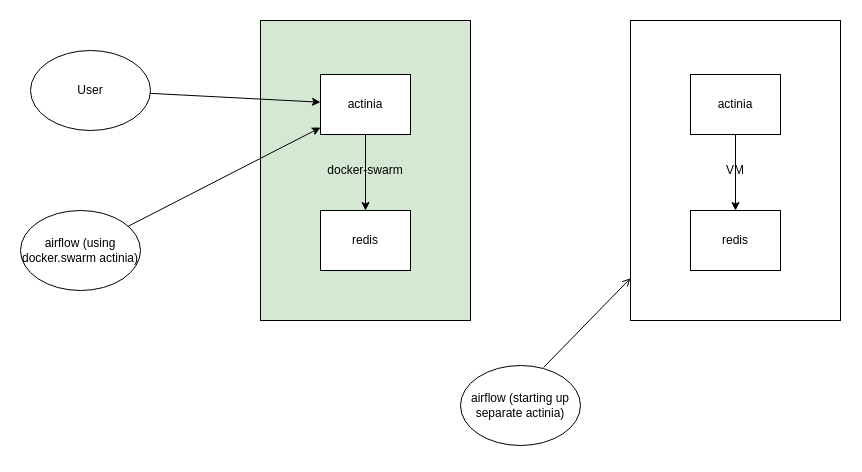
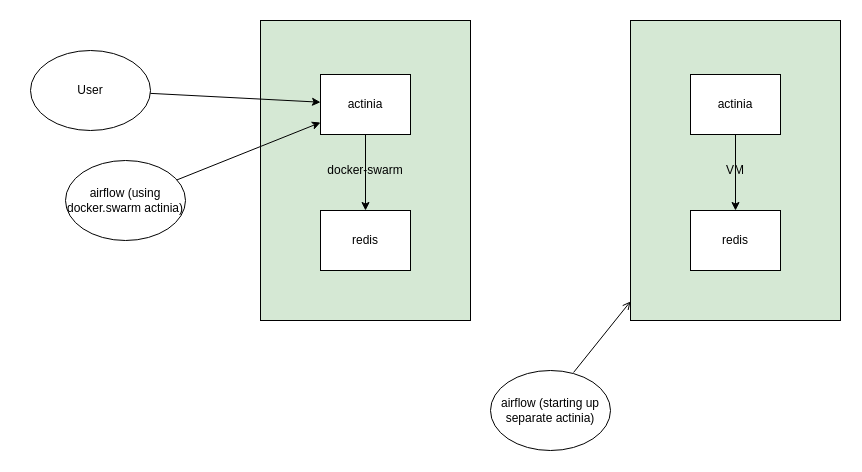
node "VM": fillcolor #ffffff -> #d5e8d4
node "airflow (using docker.swarm actinia)": moved (81, 251) -> (126, 201)
node "airflow (starting up separate actinia)": moved (521, 406) -> (551, 411)
